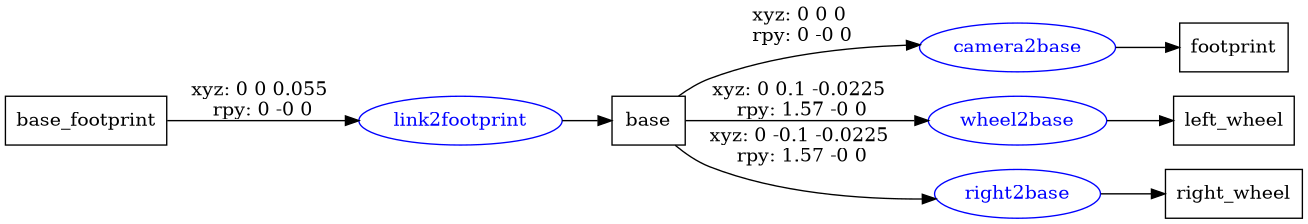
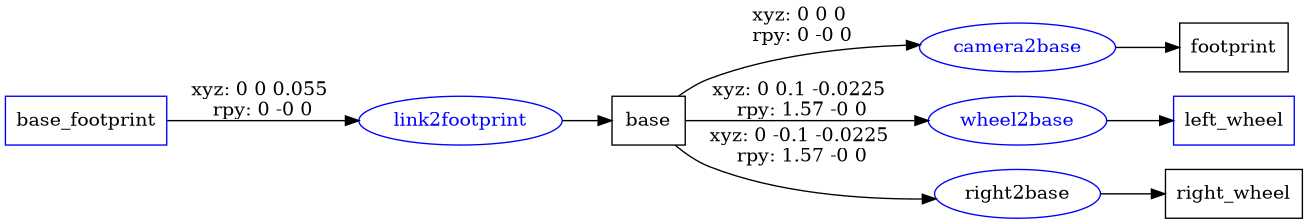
node "base_footprint": color black -> blue
node "left_wheel": color black -> blue
node "right2base": fontcolor blue -> black
